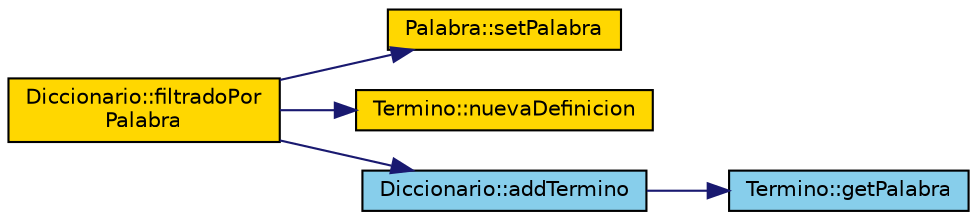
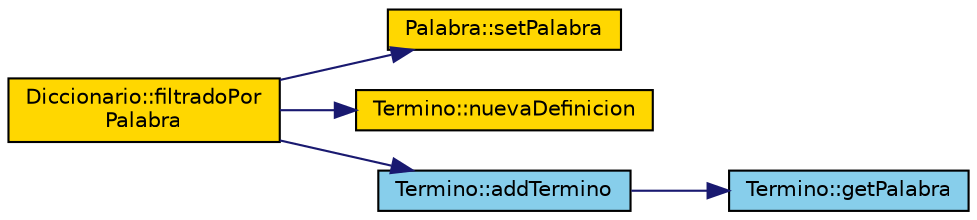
node "Diccionario::addTermino": label "Diccionario::addTermino" -> "Termino::addTermino"
